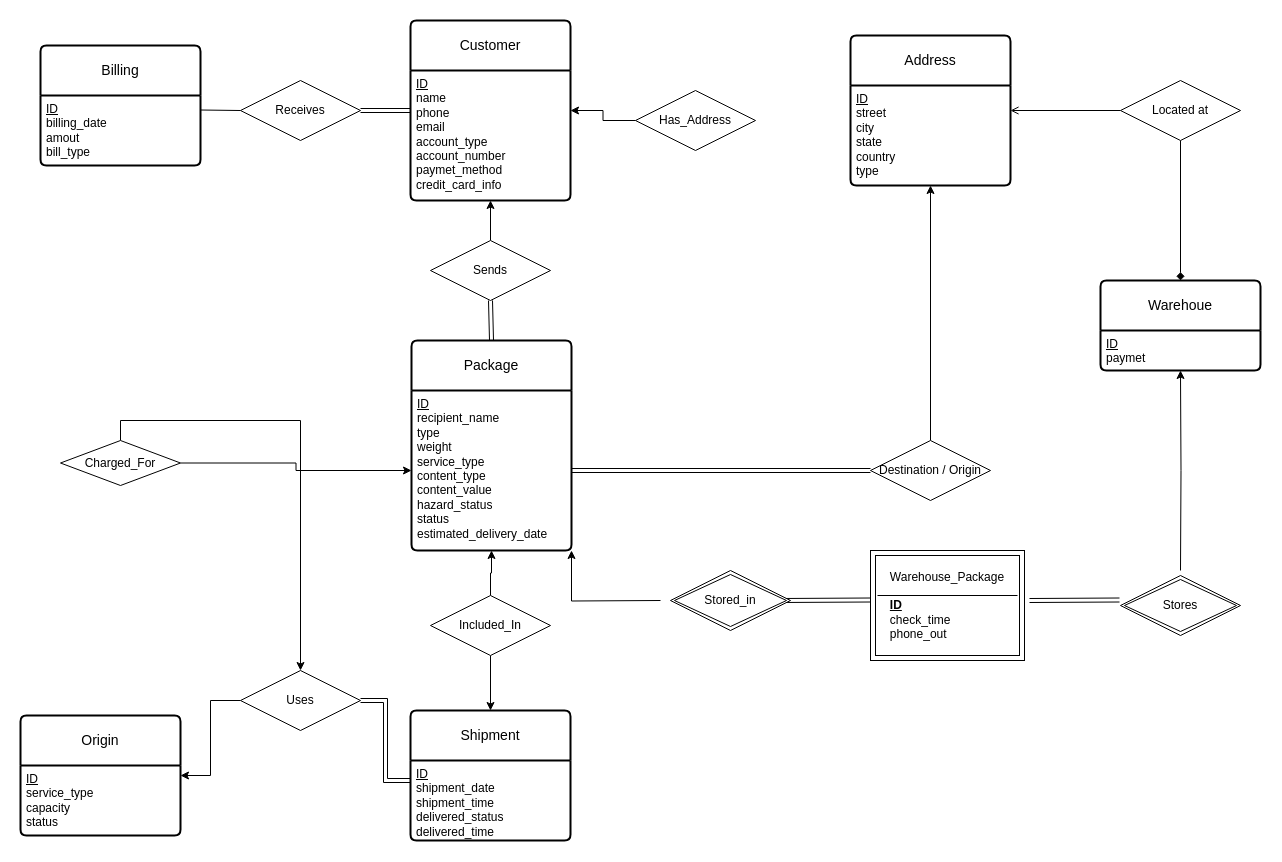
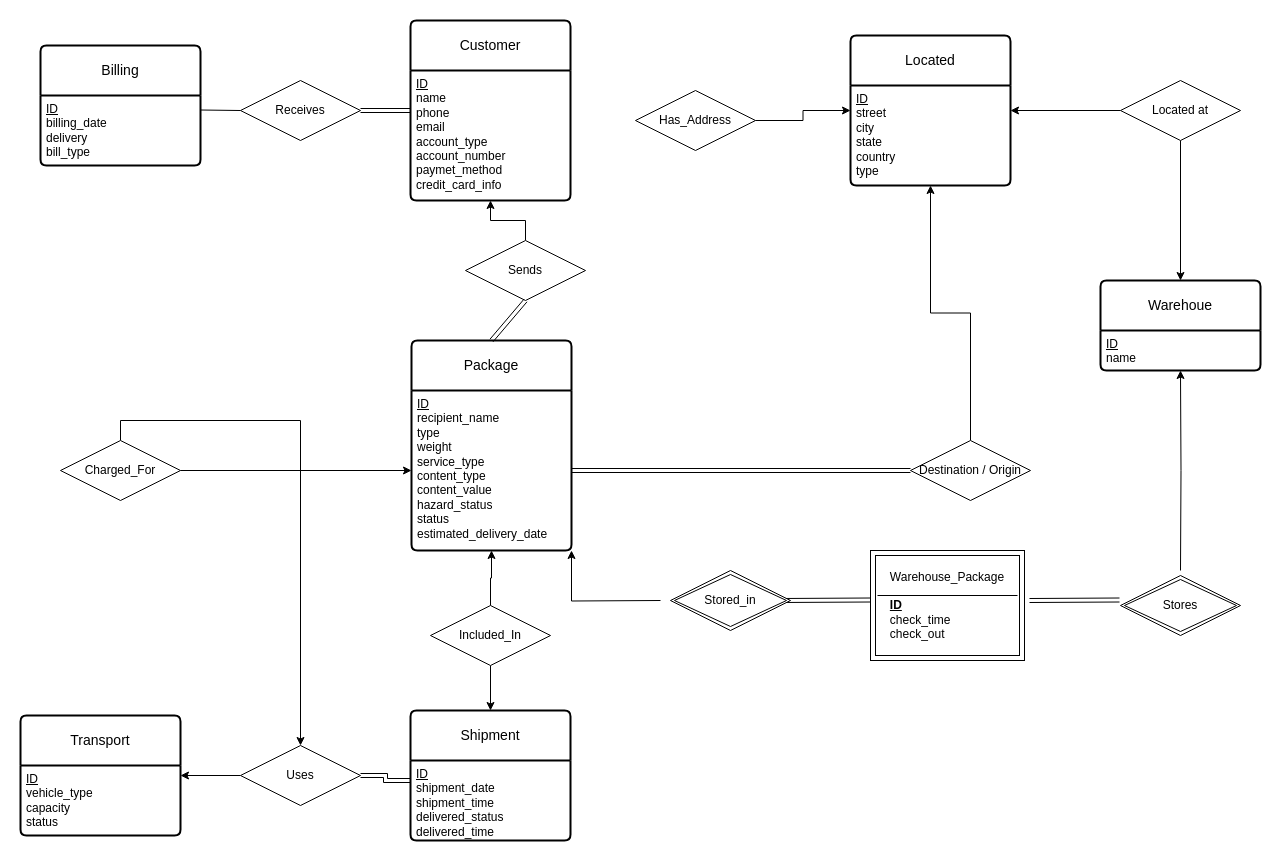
node "Address": label "Address" -> "Located"
edge "Located at" -> "ID street city state country type": arrowhead open -> classic
edge "Has_Address" -> "Customer": removed
edge "Has_Address" -> "ID street city state country type": added
node "ID billing_date amout bill_type": label "ID billing_date amout bill_type" -> "ID billing_date delivery bill_type"
node "Sends": moved (491, 271) -> (526, 271)
edge "Located at" -> "Warehoue": arrowhead diamond -> classic
node "ID paymet": label "ID paymet" -> "ID name"
node "Charged_For": size 120x45 -> 120x60
node "Destination / Origin": moved (931, 471) -> (971, 471)
node "Warehouse_Package ID check_time phone_out": label "Warehouse_Package ID check_time phone_out" -> "Warehouse_Package ID check_time check_out"
node "Included_In": moved (491, 626) -> (491, 636)
node "Uses": moved (301, 701) -> (301, 776)
node "Origin": label "Origin" -> "Transport"
node "ID service_type capacity status": label "ID service_type capacity status" -> "ID vehicle_type capacity status"
